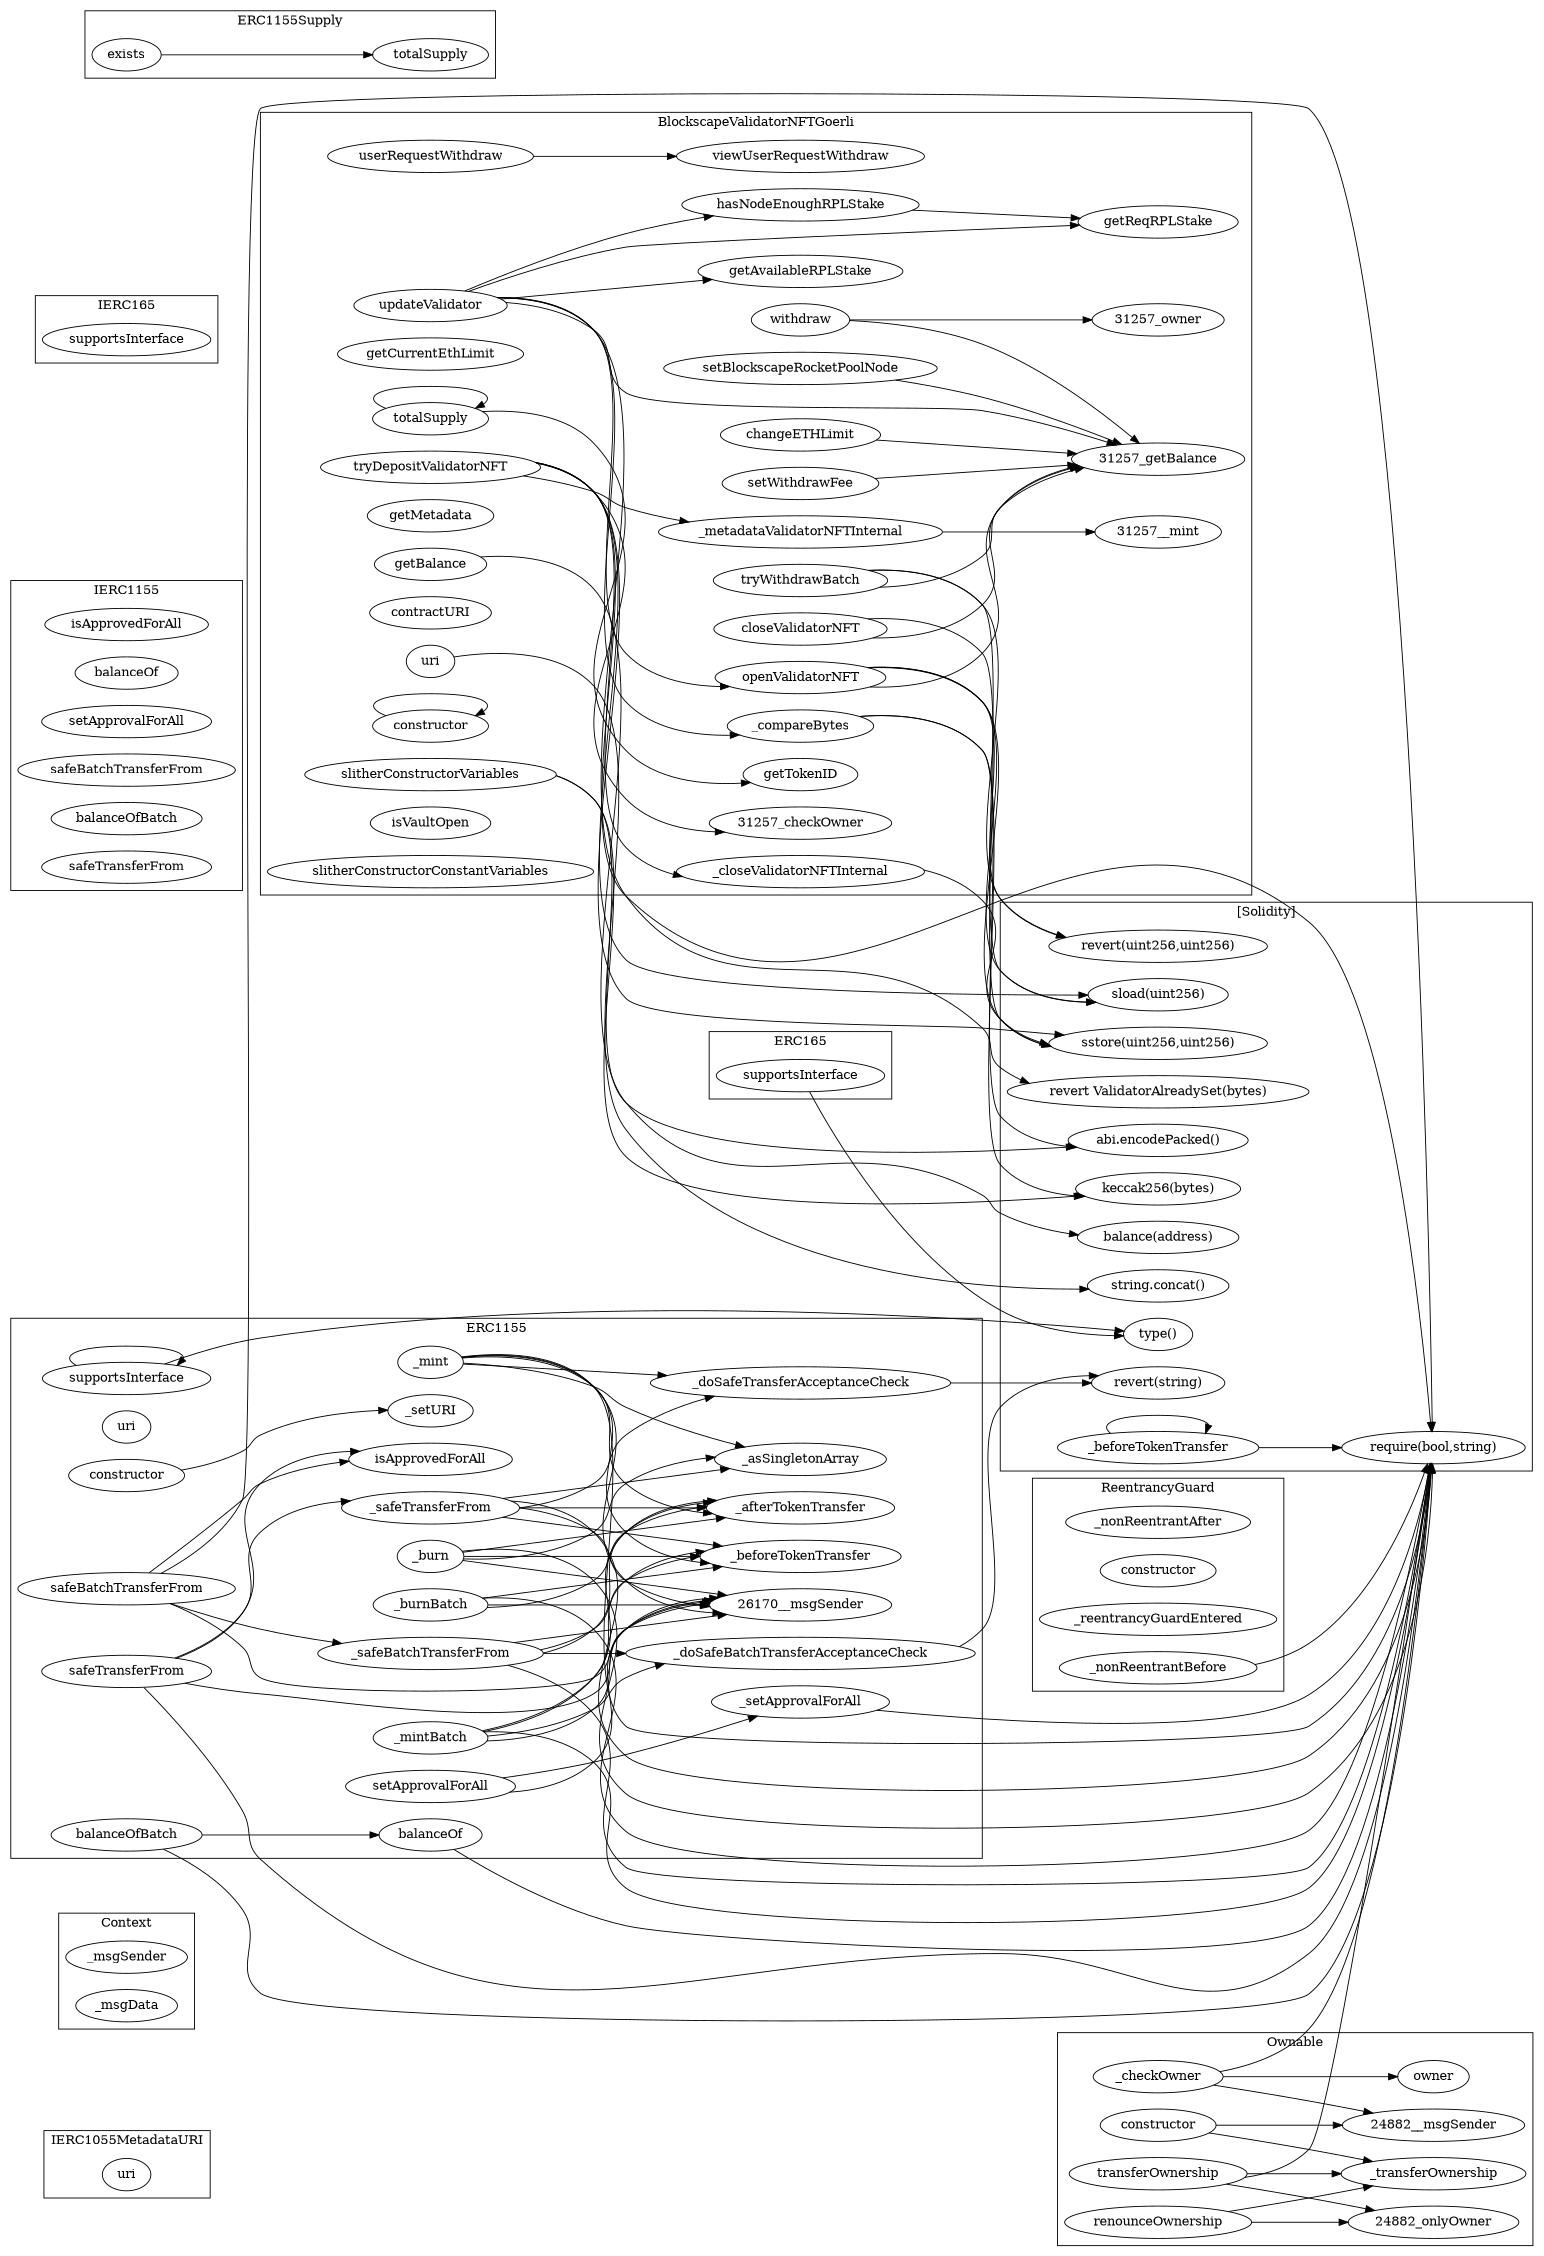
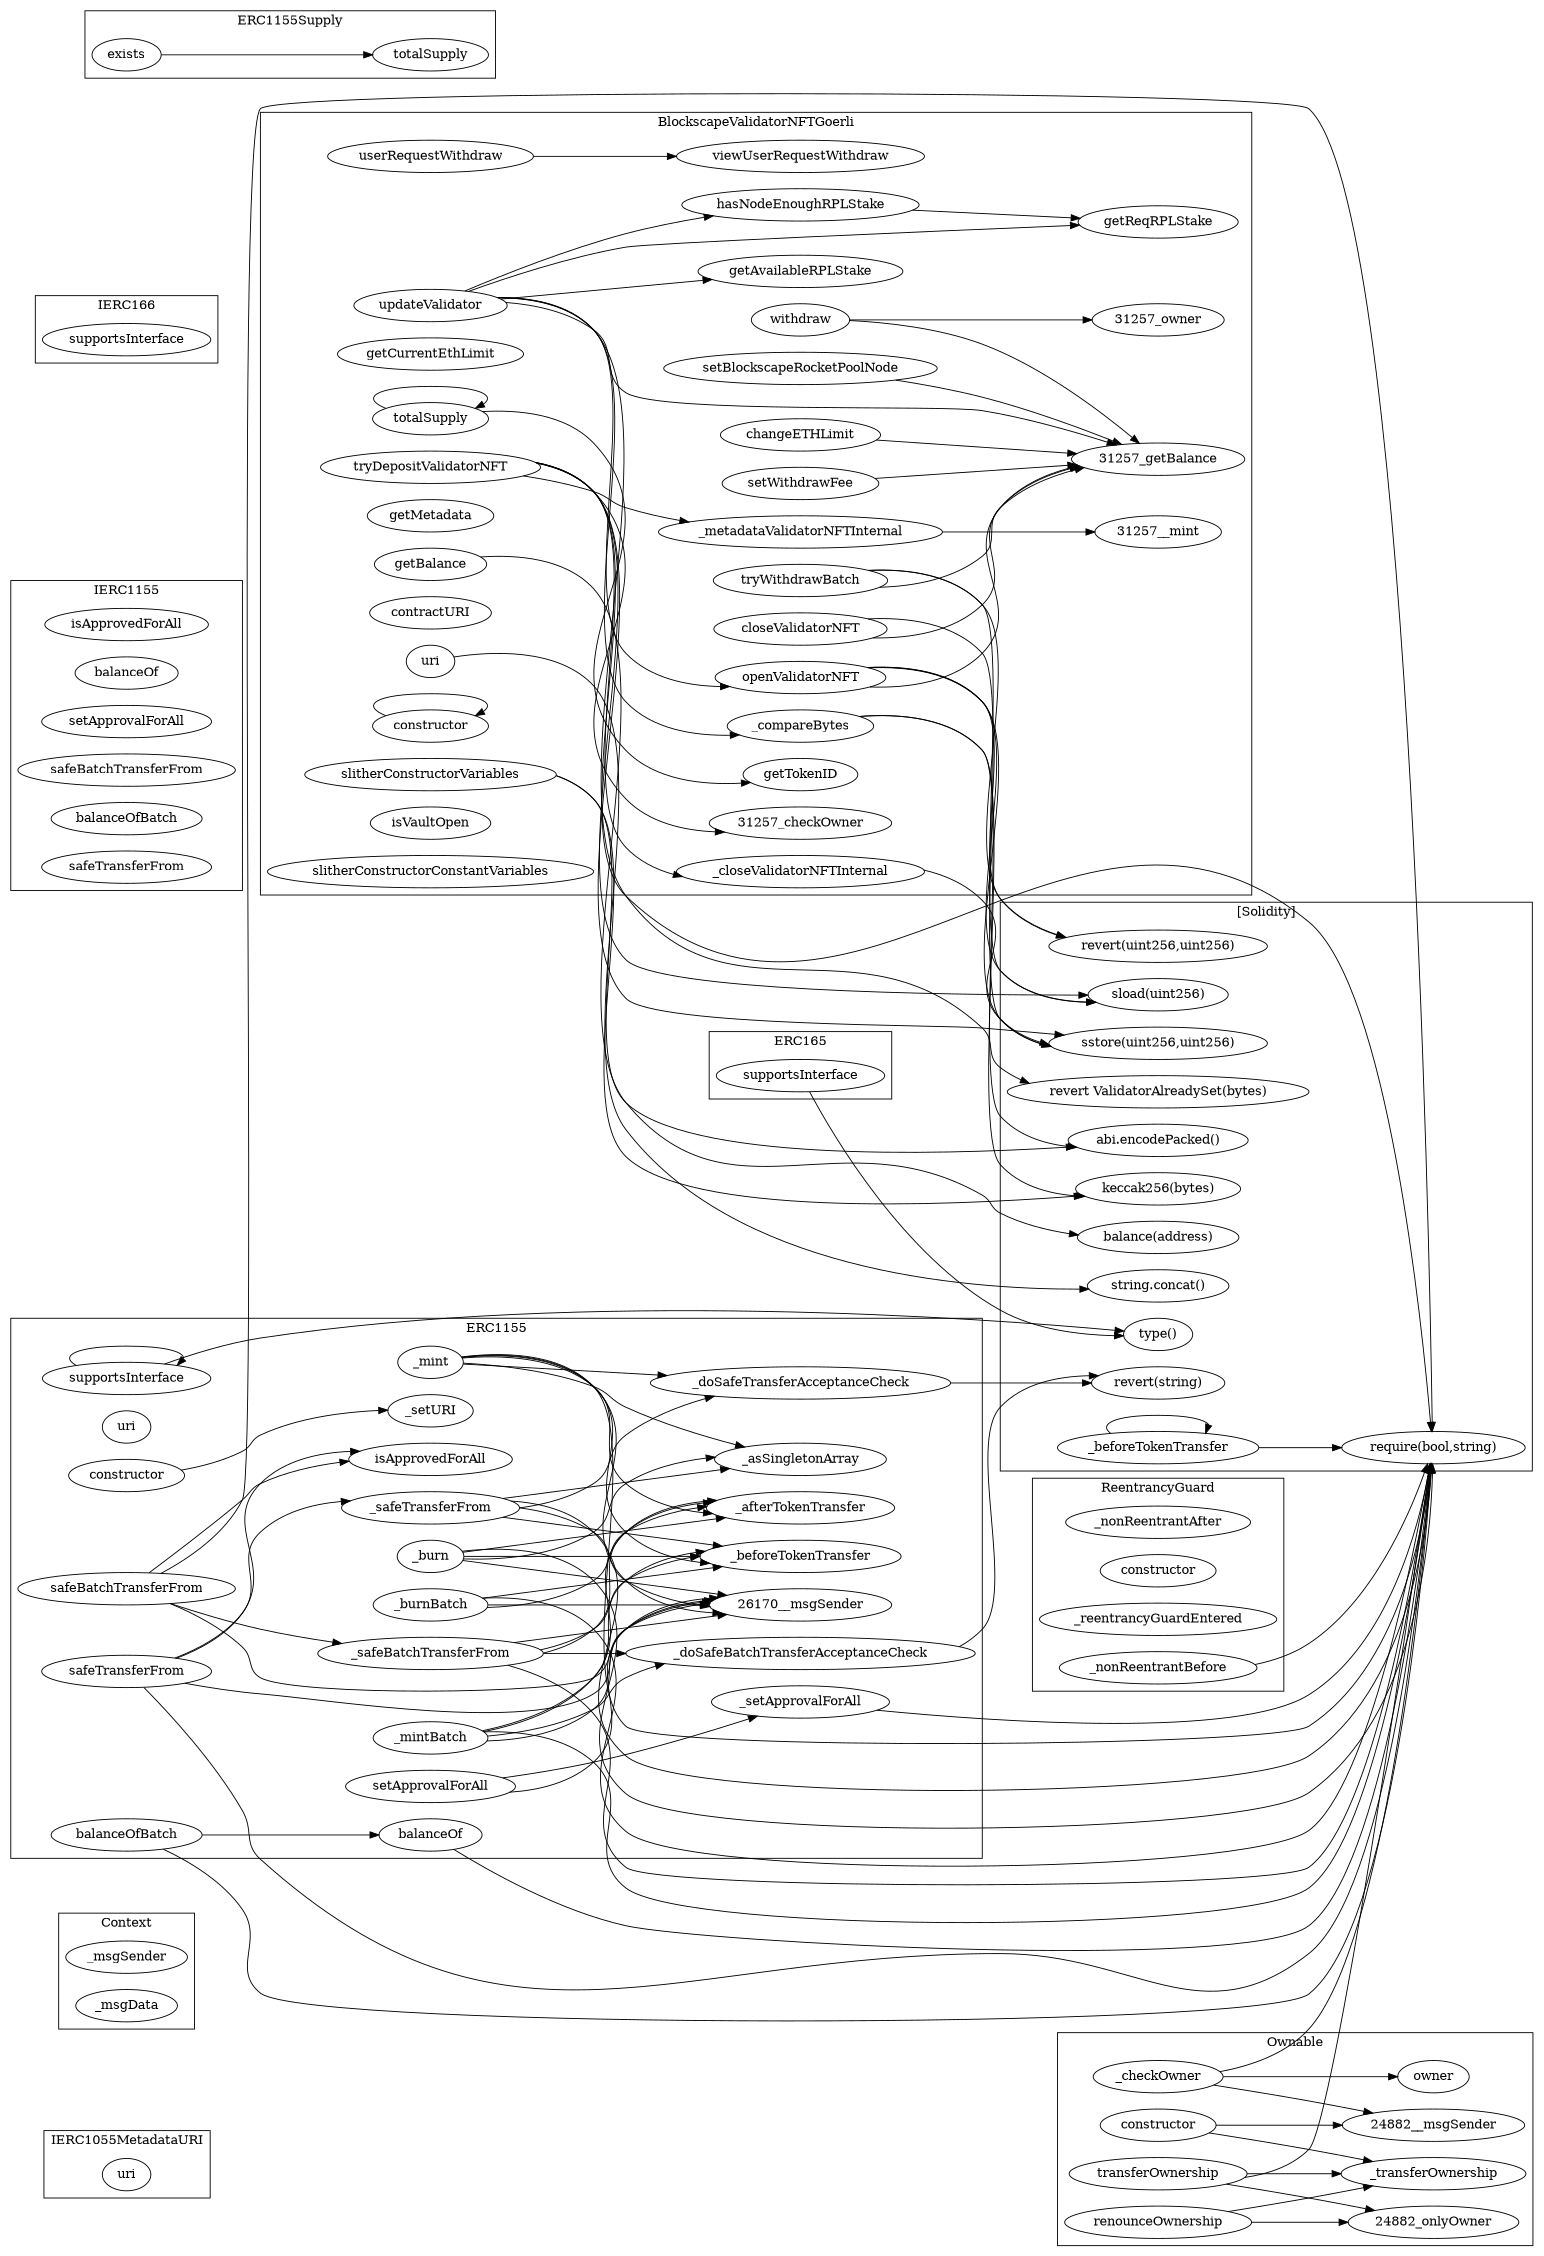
cluster "IERC165": label "IERC165" -> "IERC166"
edge "_safeTransferFrom" -> "_afterTokenTransfer": removed
